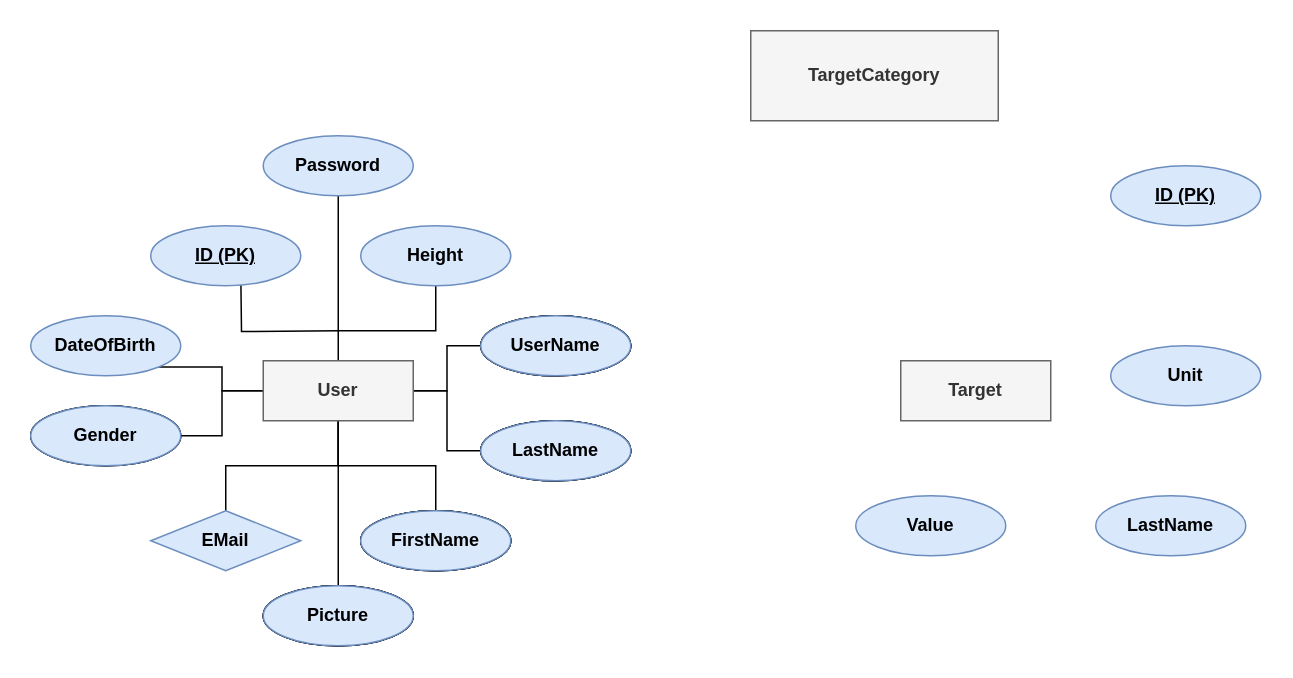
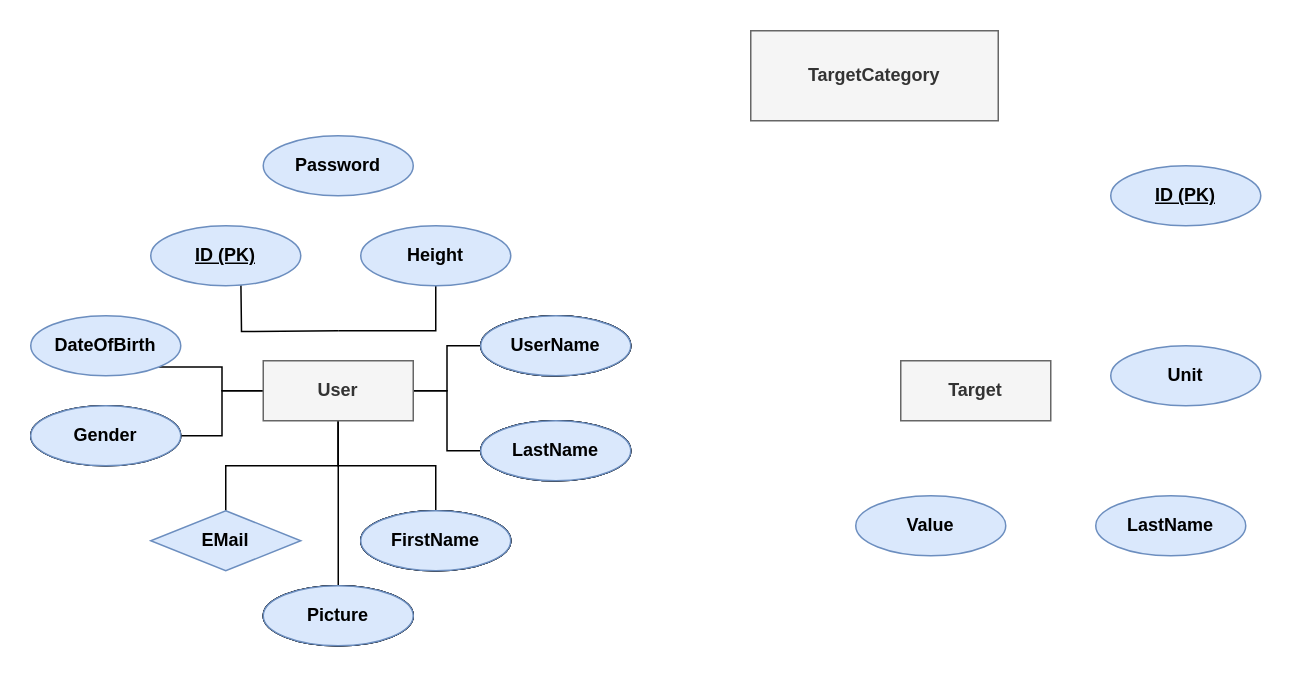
edge "Password" -- "User": removed
